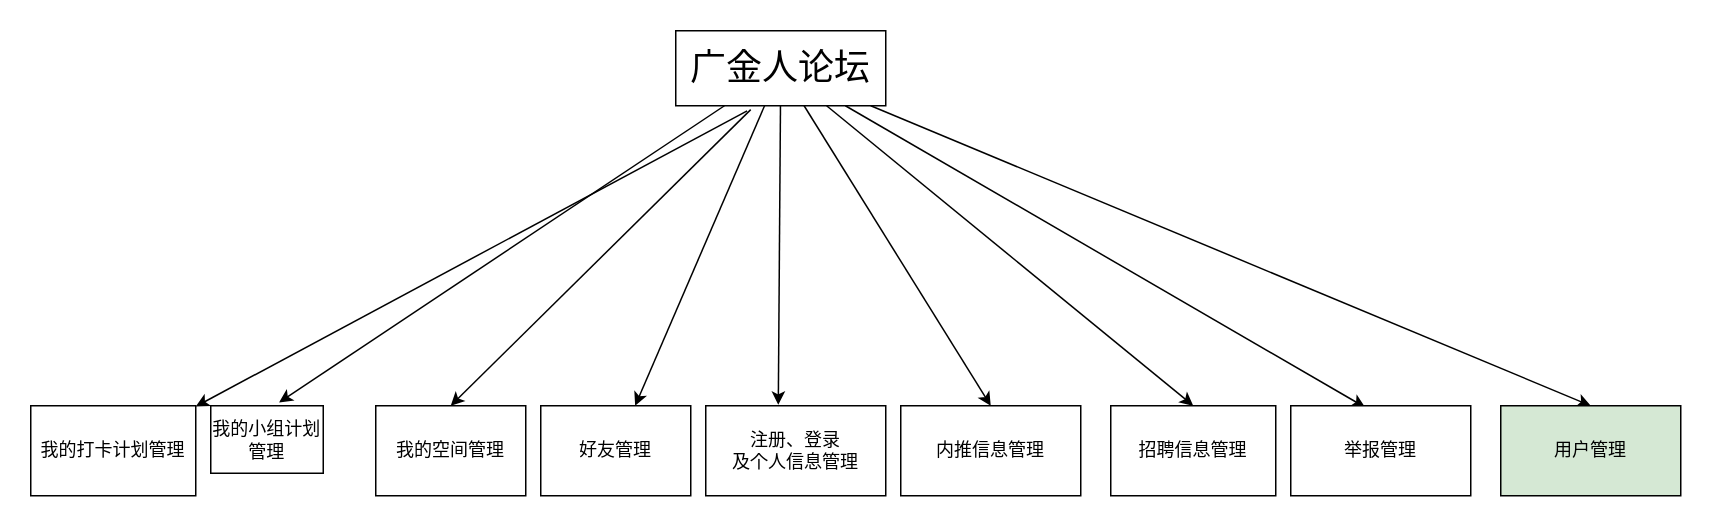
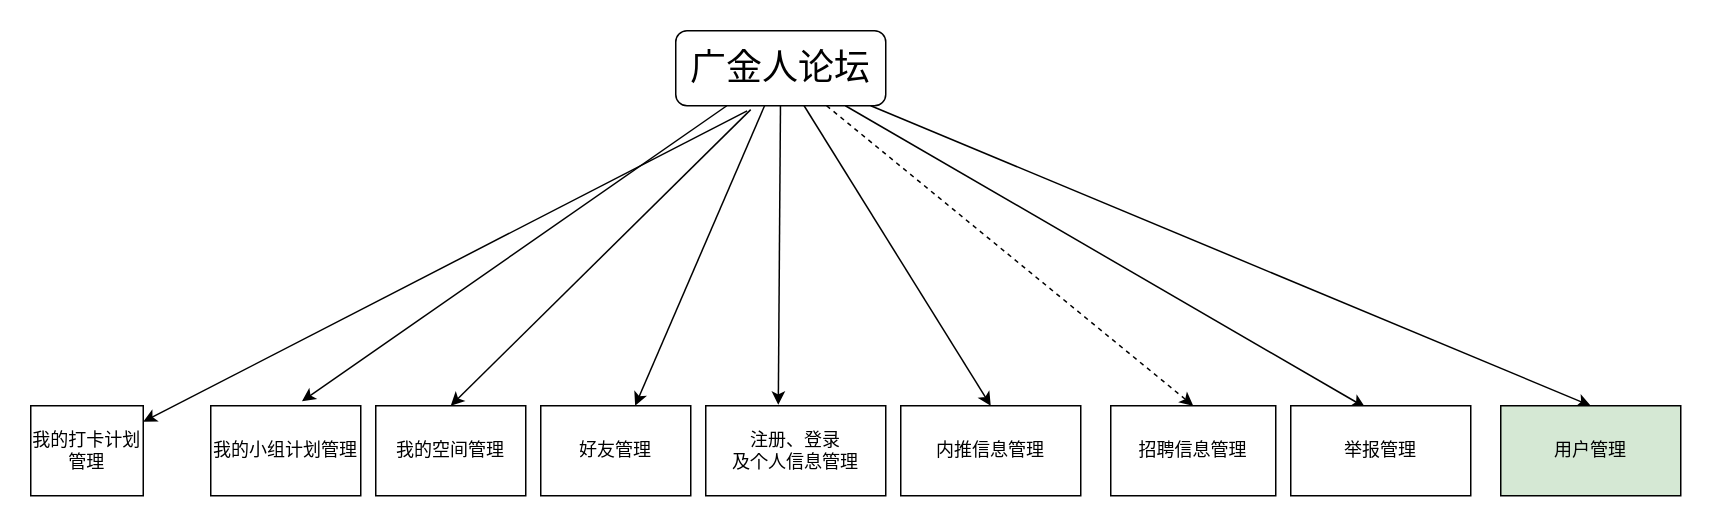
node "广金人论坛": shape rectangle -> rounded rectangle
edge "广金人论坛" -> "招聘信息管理": style solid -> dashed
node "我的小组计划管理": size 113x68 -> 150x90
node "我的打卡计划管理": size 165x90 -> 113x90
